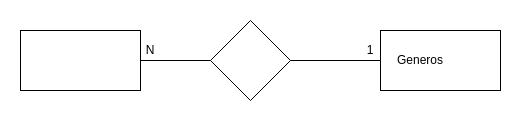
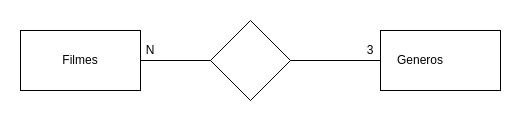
node "1": label "1" -> "3"
node "Filmes": added
